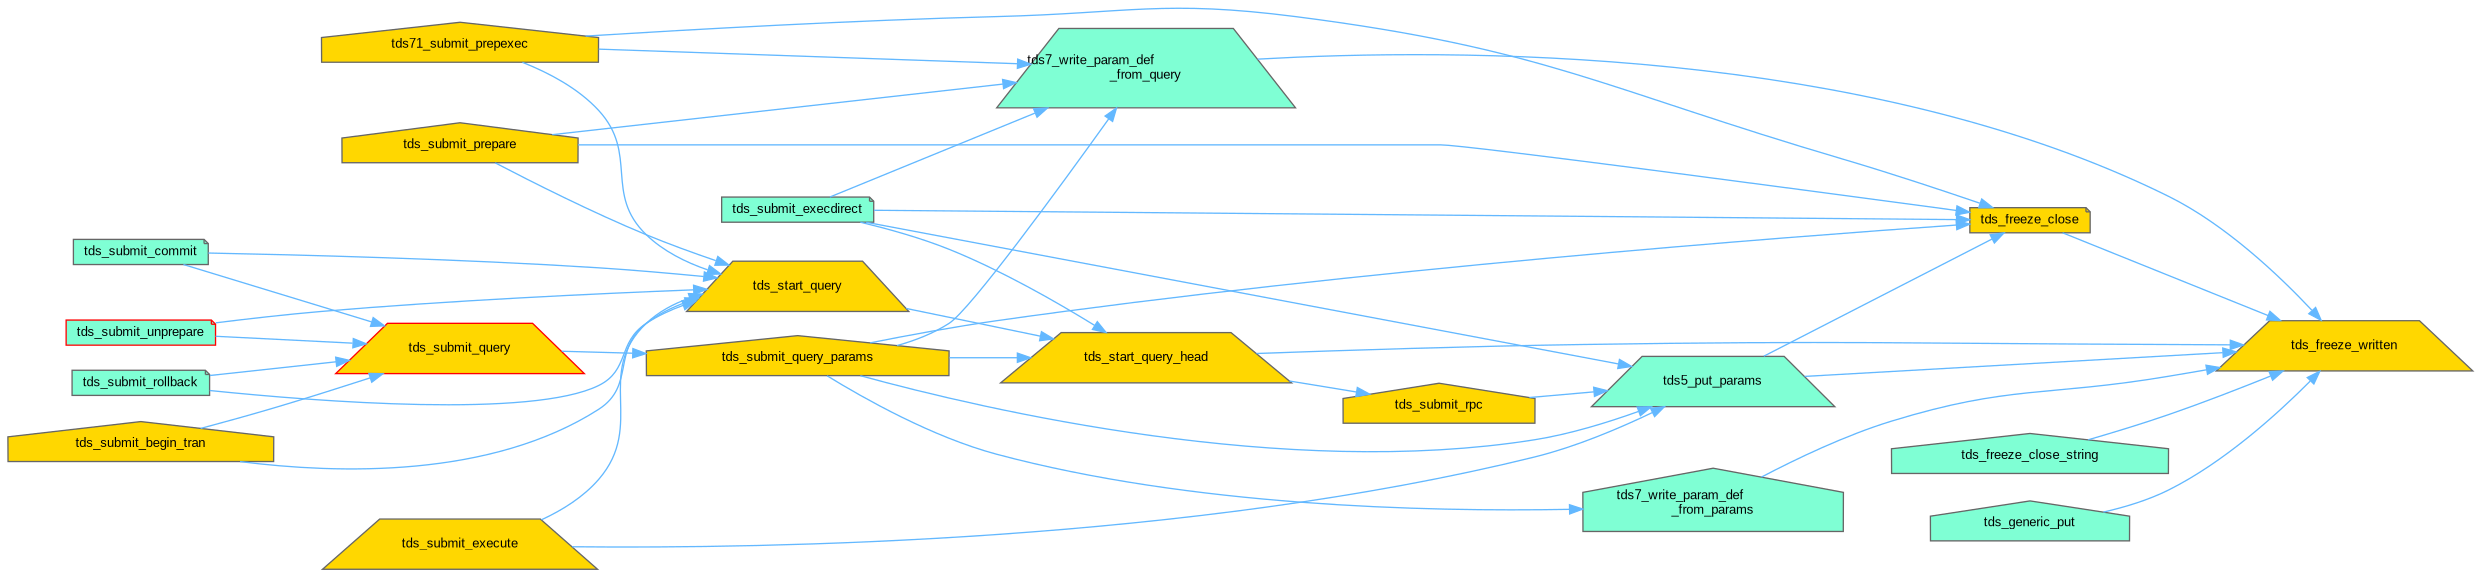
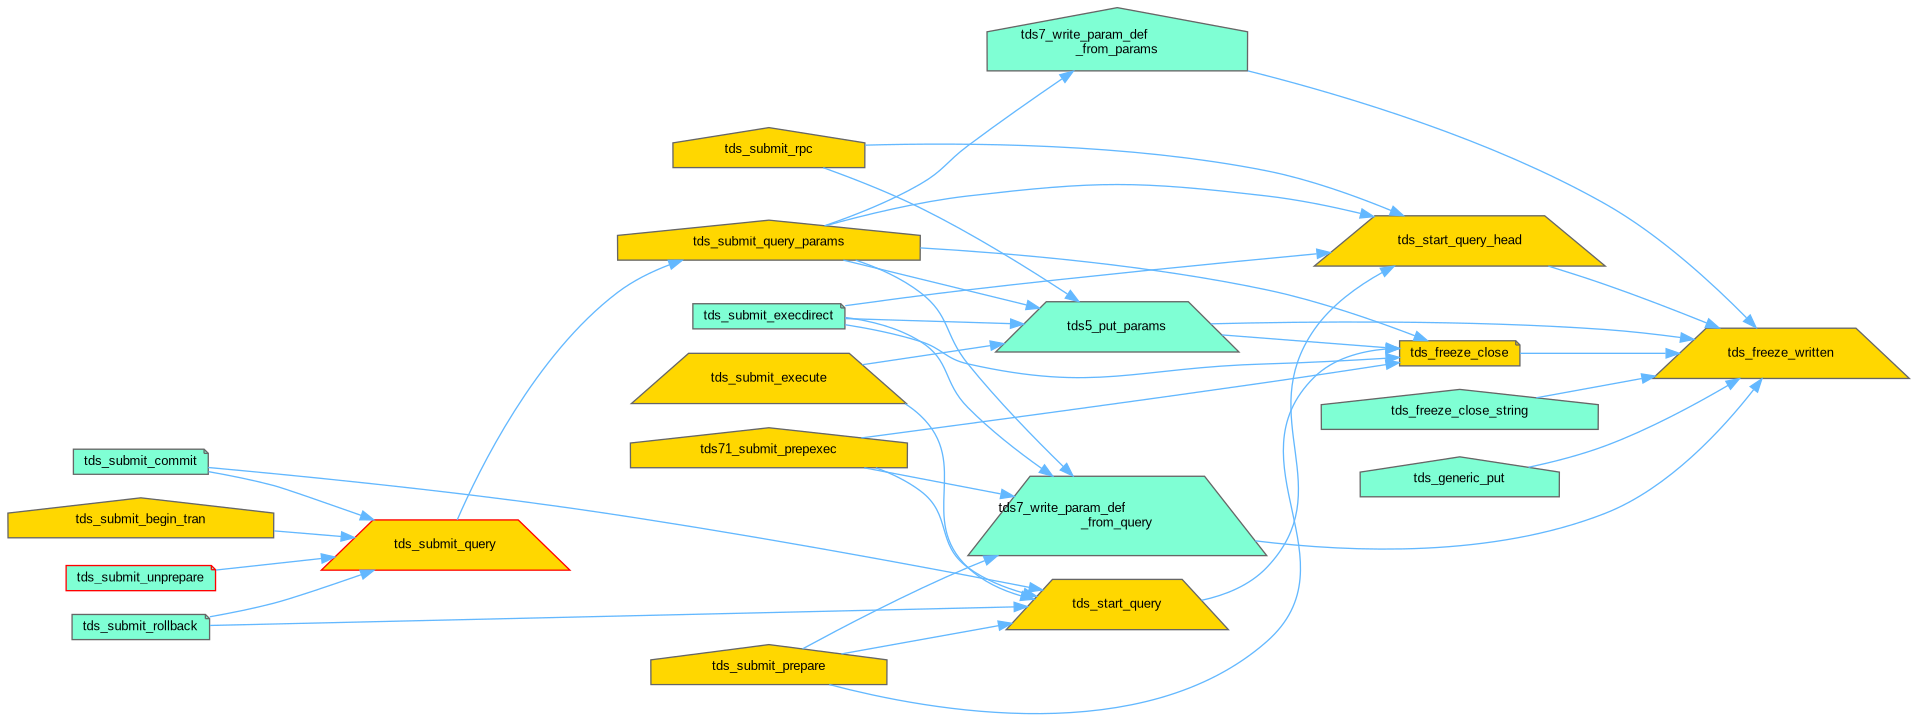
edge "tds_submit_unprepare" -> "tds_start_query": removed
edge "tds_start_query_head" -> "tds_submit_rpc": reversed
edge "tds_submit_begin_tran" -> "tds_start_query": removed
